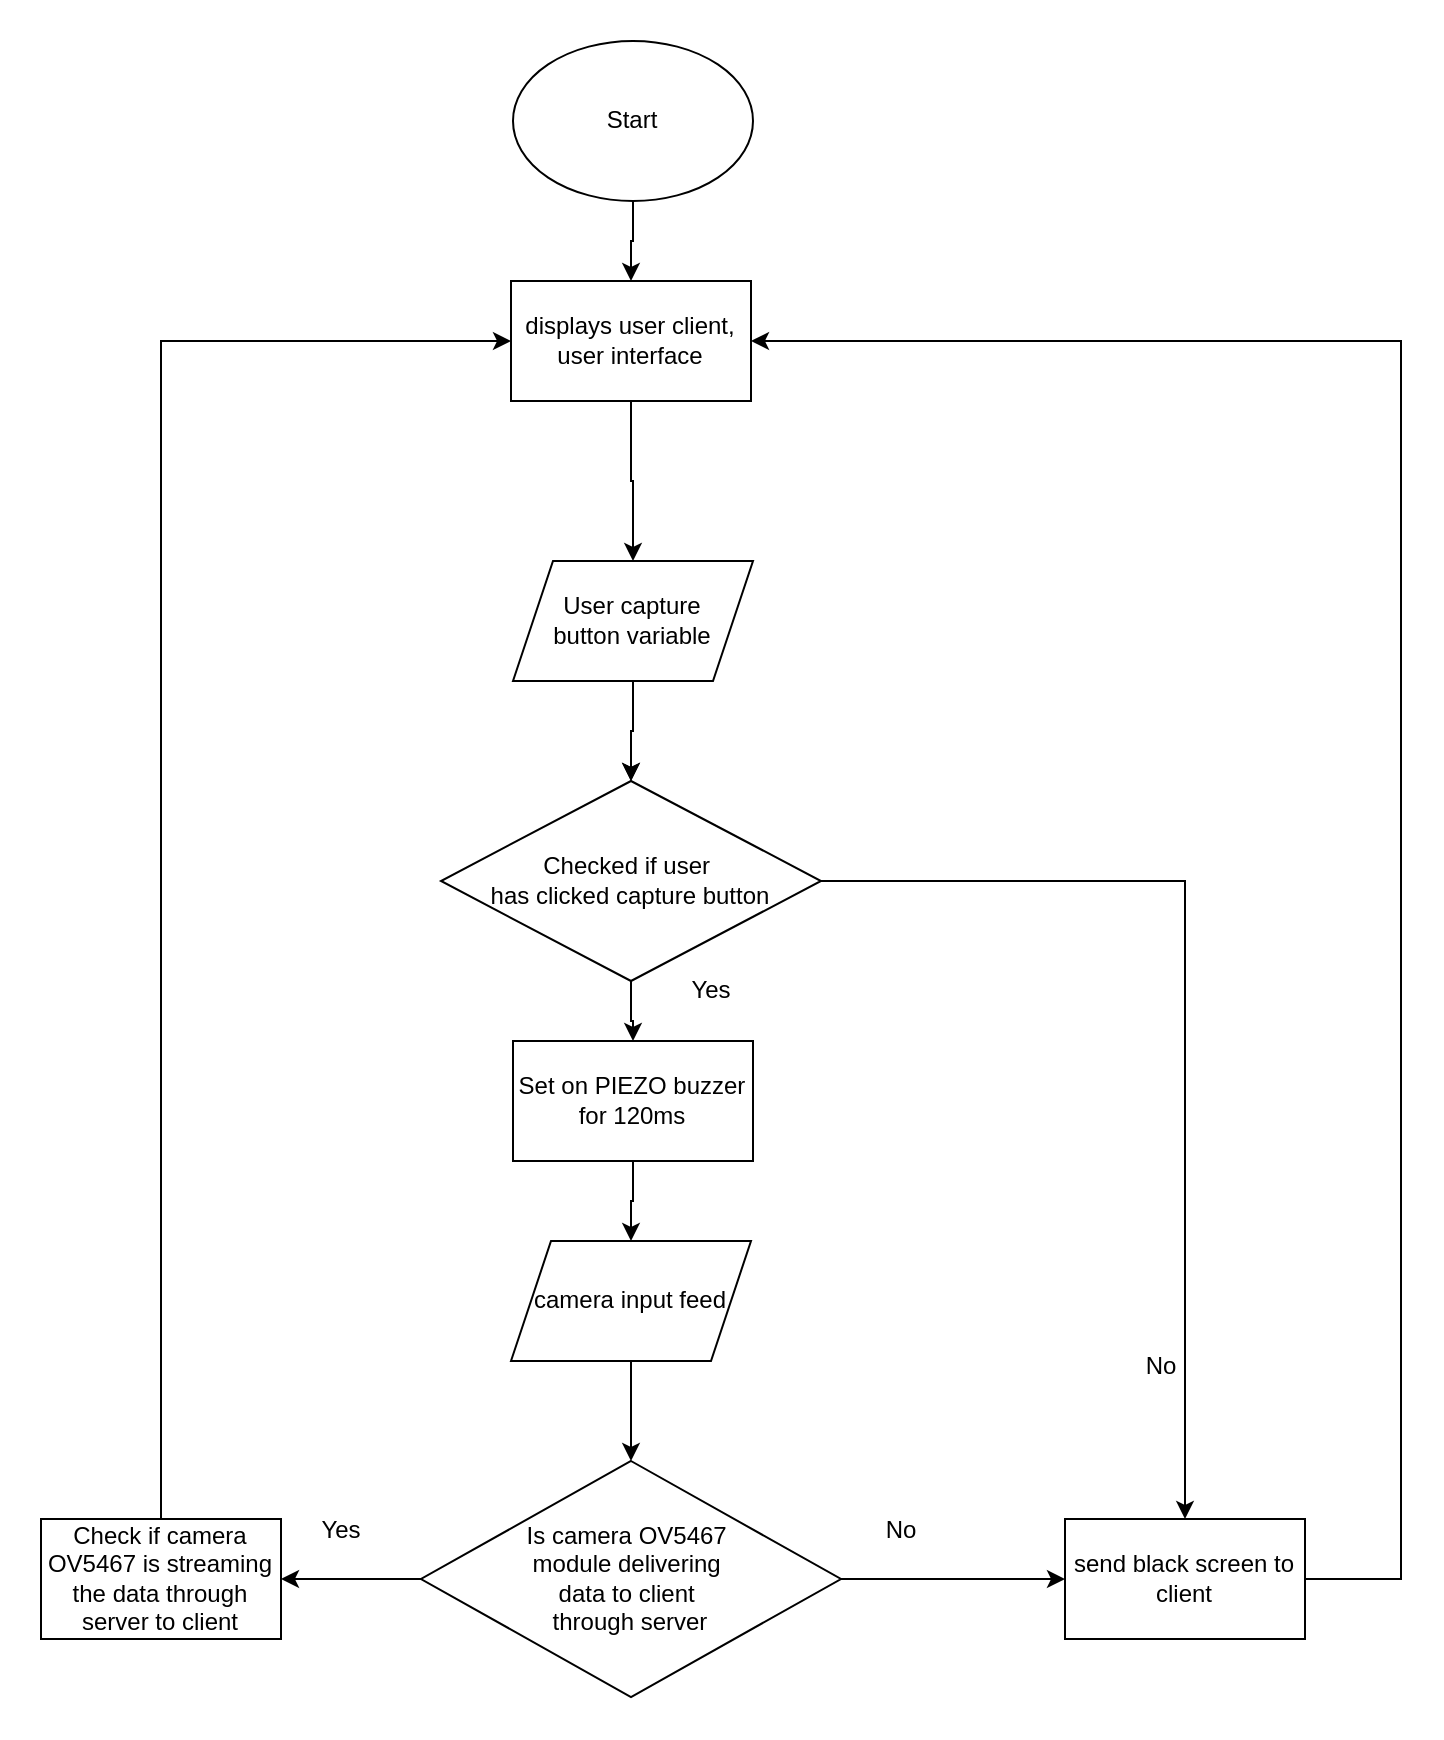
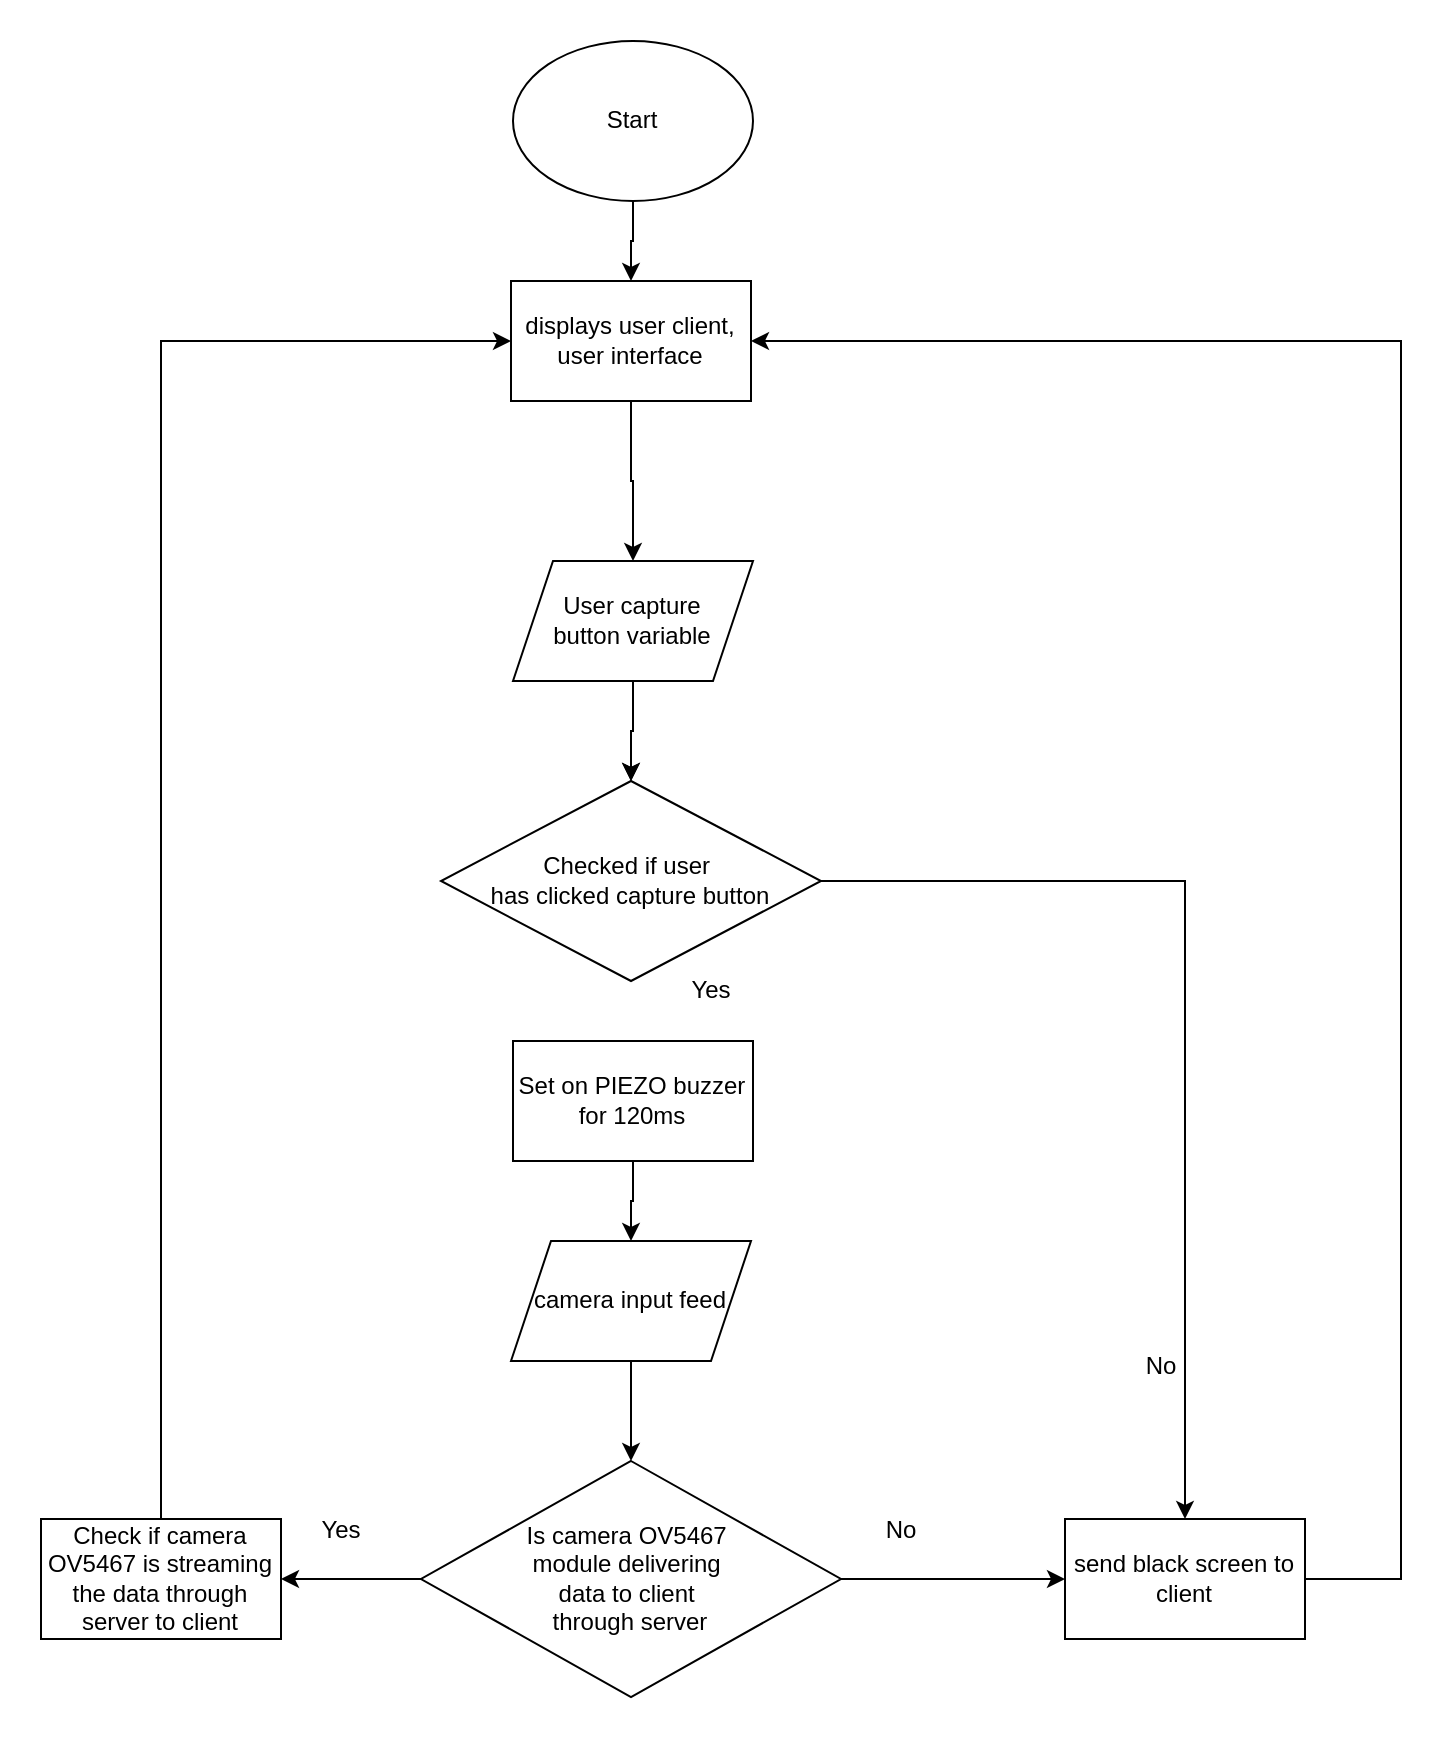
edge "Checked if user has clicked capture button" -> "Set on PIEZO buzzer for 120ms": removed
